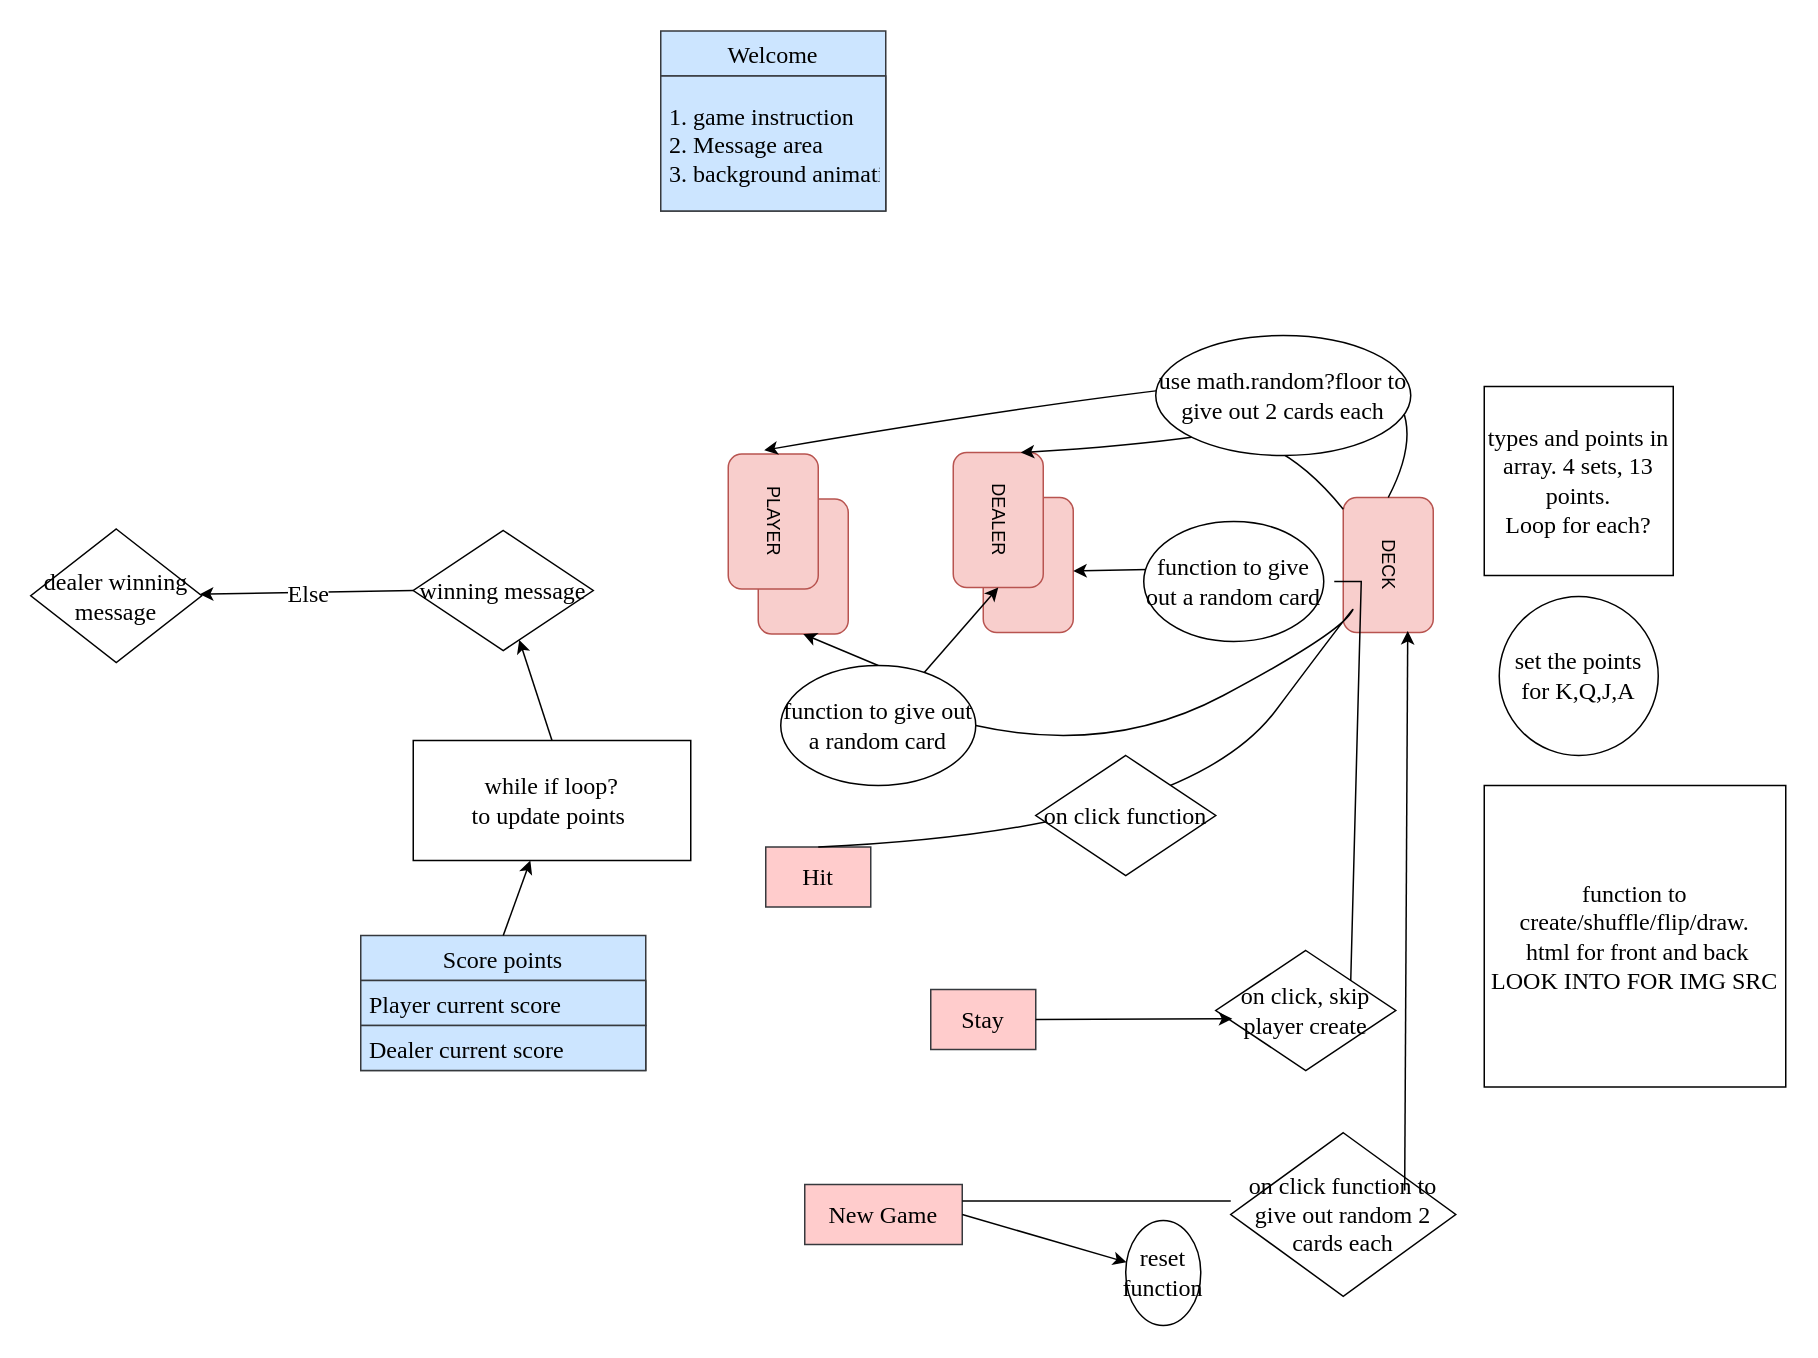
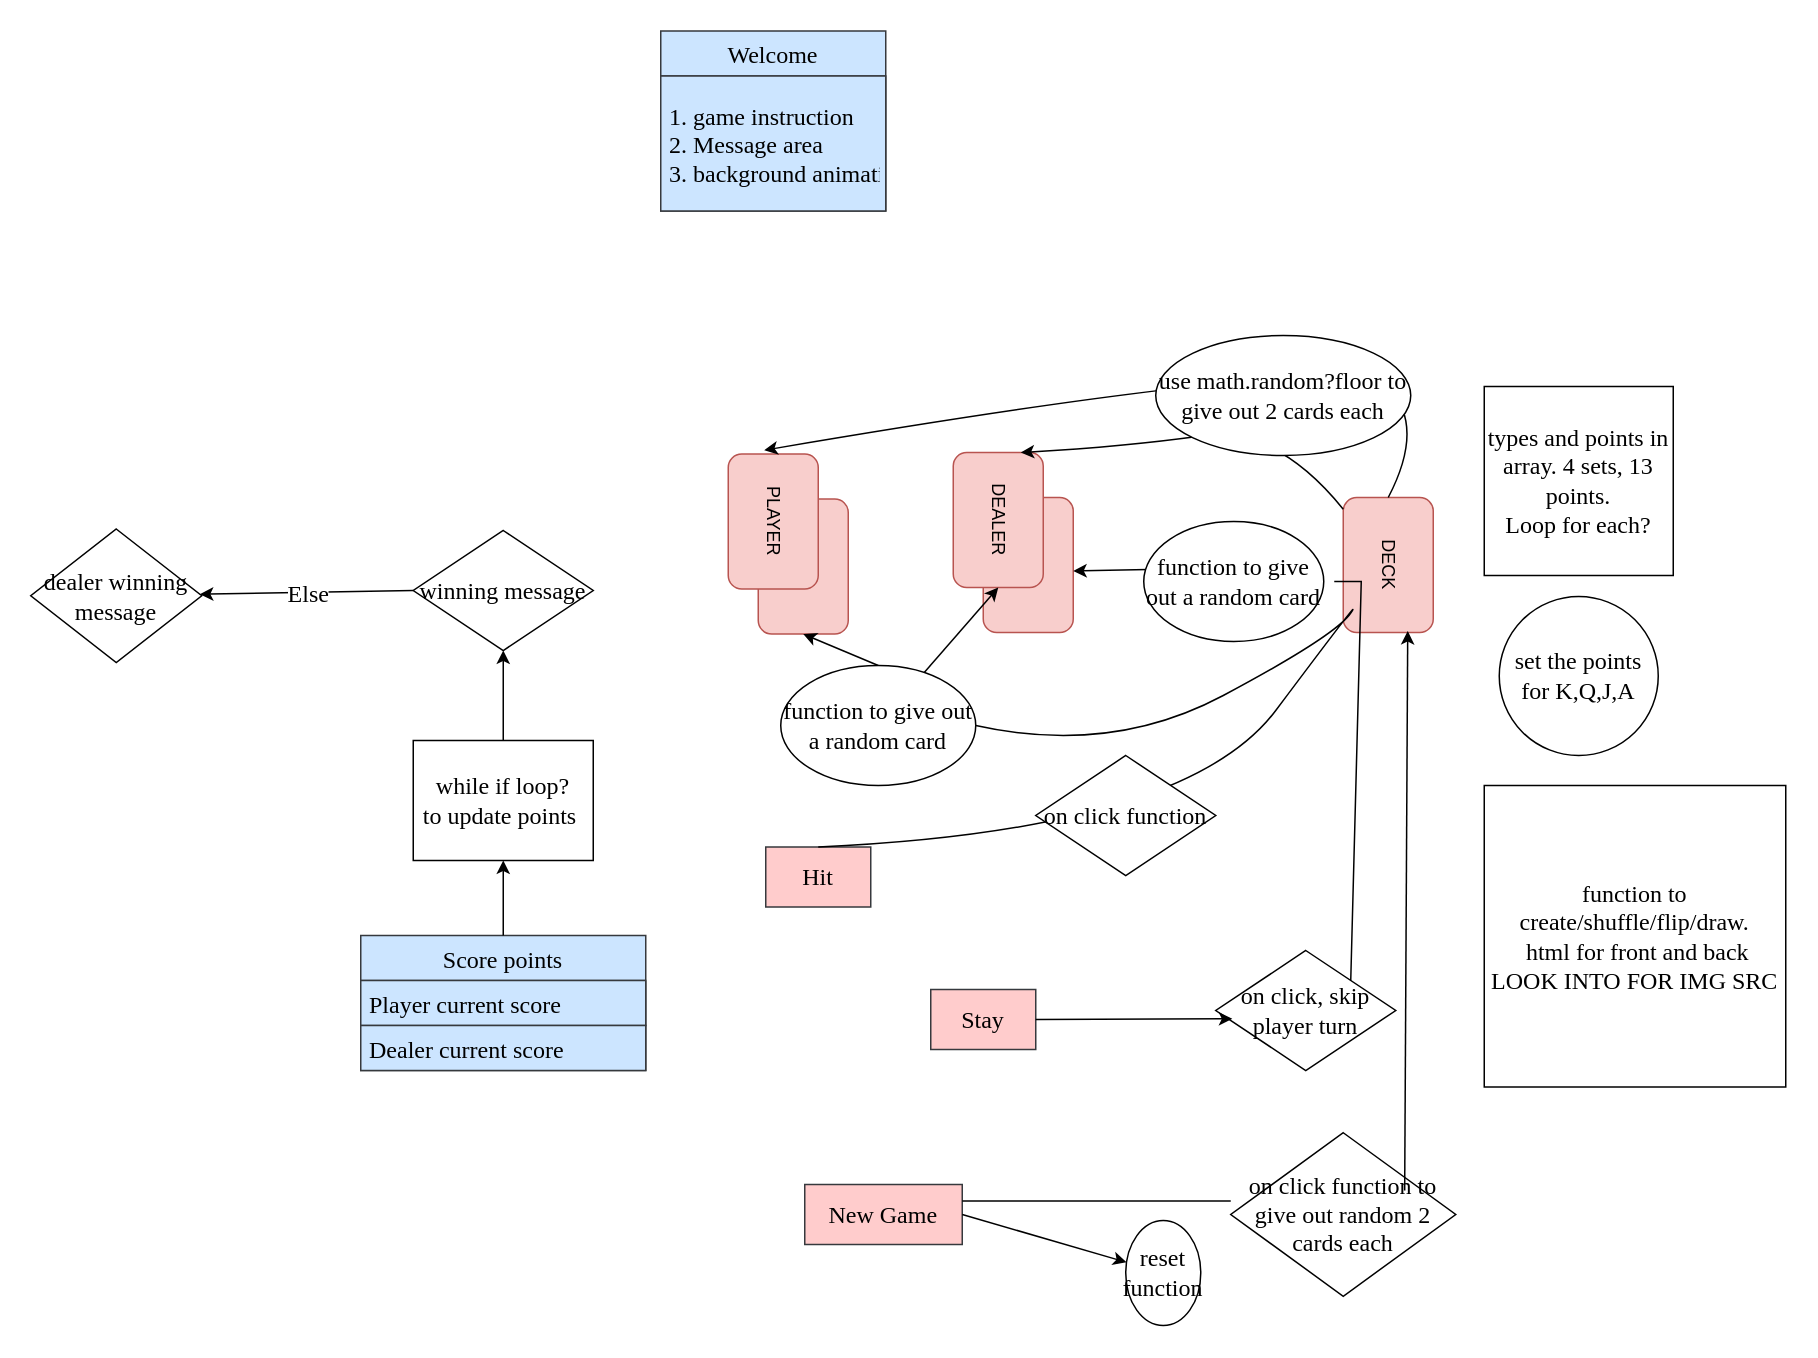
node "while if loop? to update points": size 278x120 -> 180x120
node "on click, skip player create": label "on click, skip player create" -> "on click, skip player turn"
